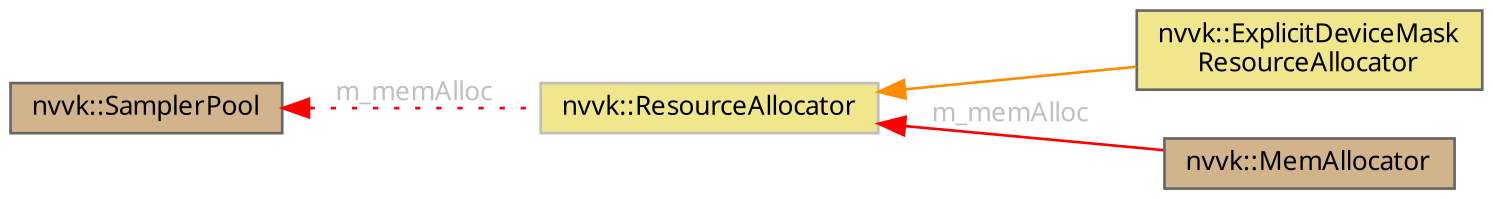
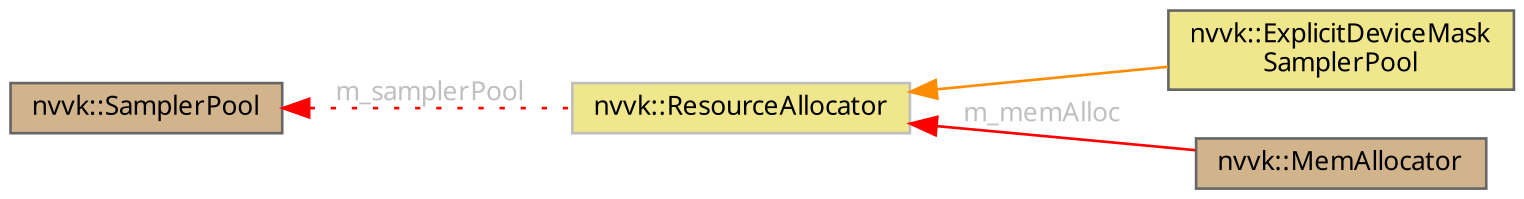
node "nvvk::ExplicitDeviceMask ResourceAllocator": label "nvvk::ExplicitDeviceMask ResourceAllocator" -> "nvvk::ExplicitDeviceMask SamplerPool"
edge "nvvk::ResourceAllocator" -> "nvvk::SamplerPool": label " m_memAlloc" -> " m_samplerPool"
